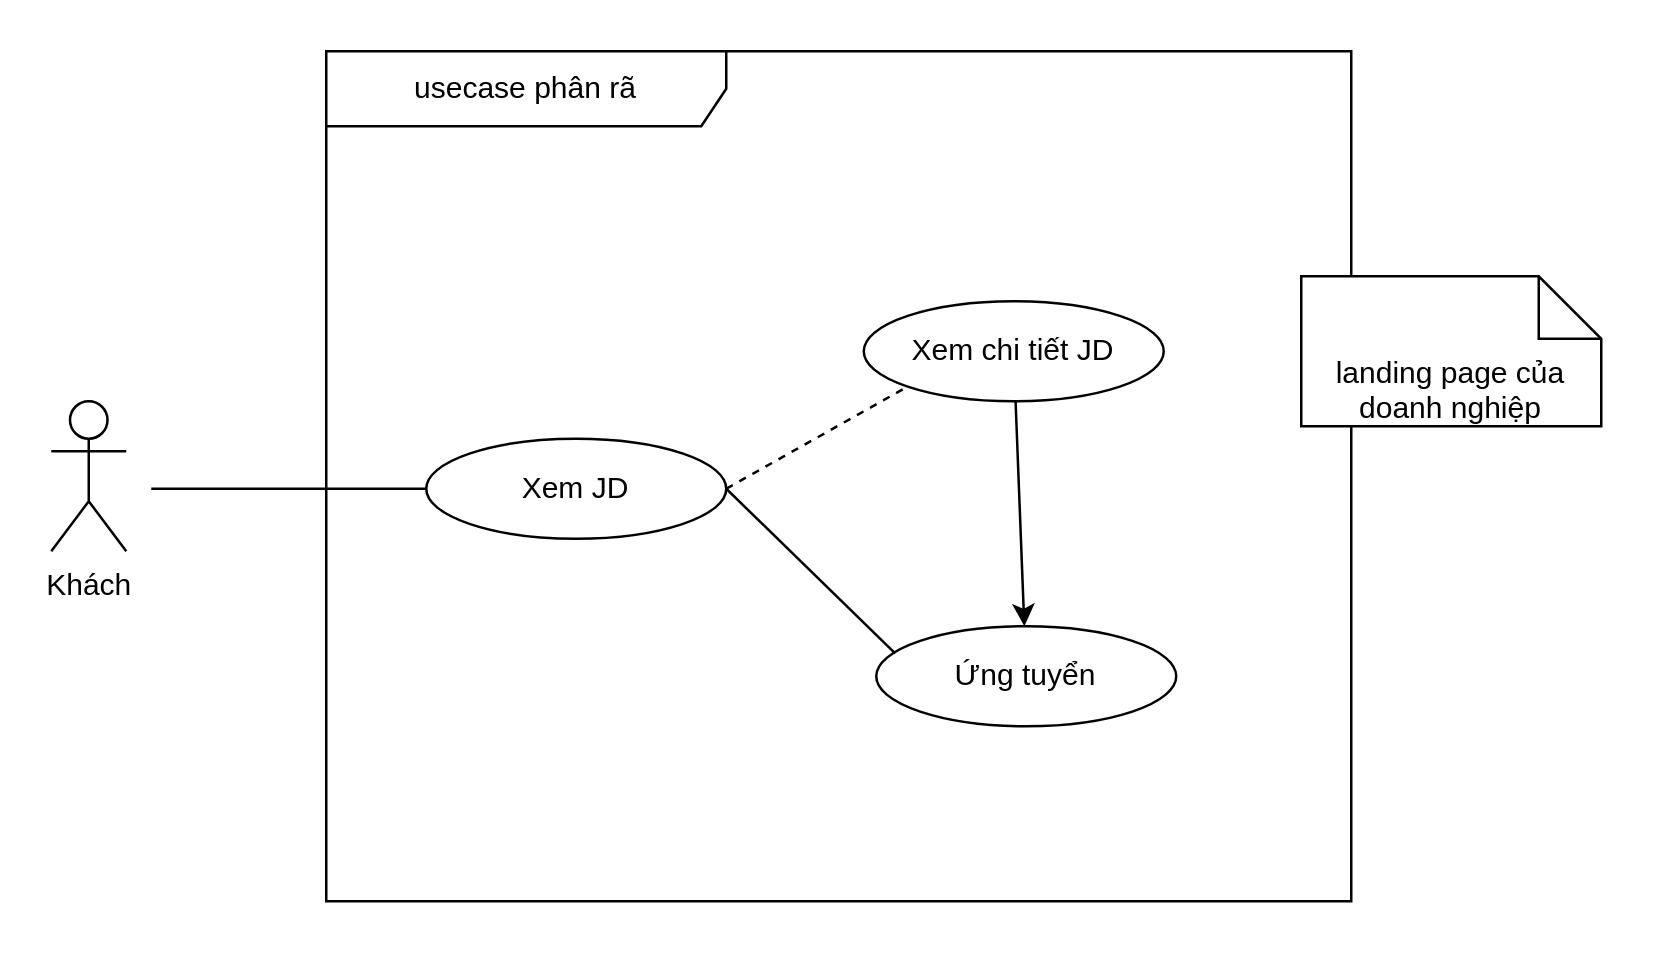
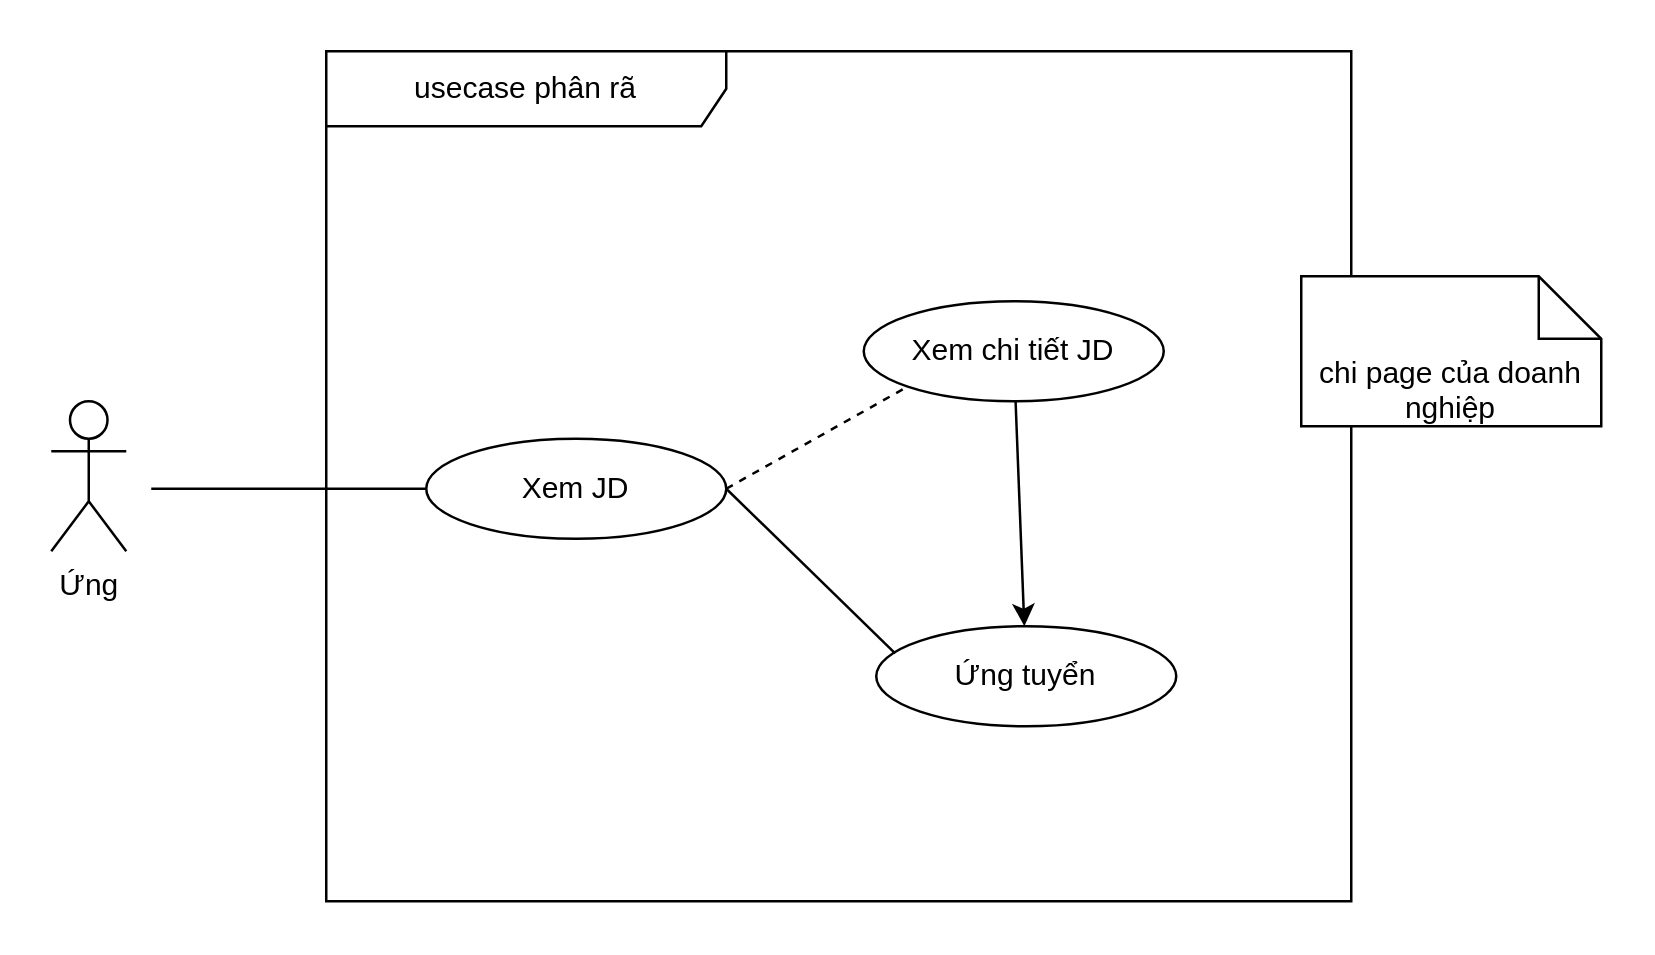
node "landing page của doanh nghiệp": label "landing page của doanh nghiệp" -> "chi page của doanh nghiệp"
node "Khách": label "Khách" -> "Ứng"
